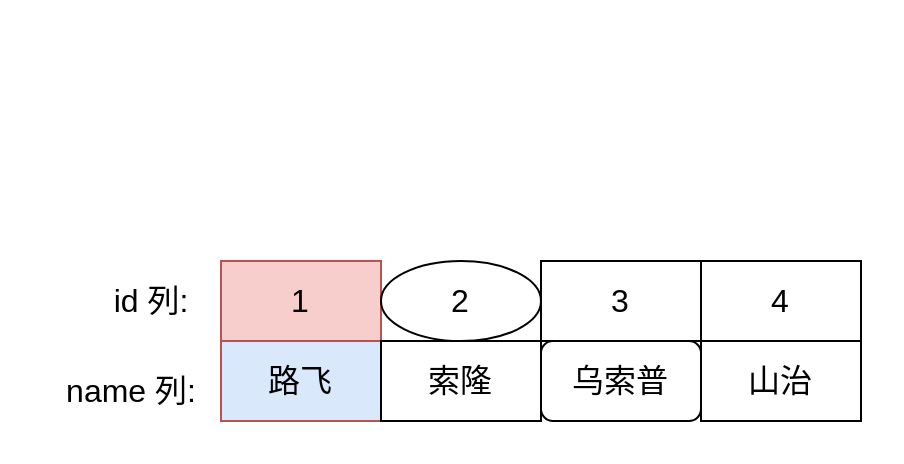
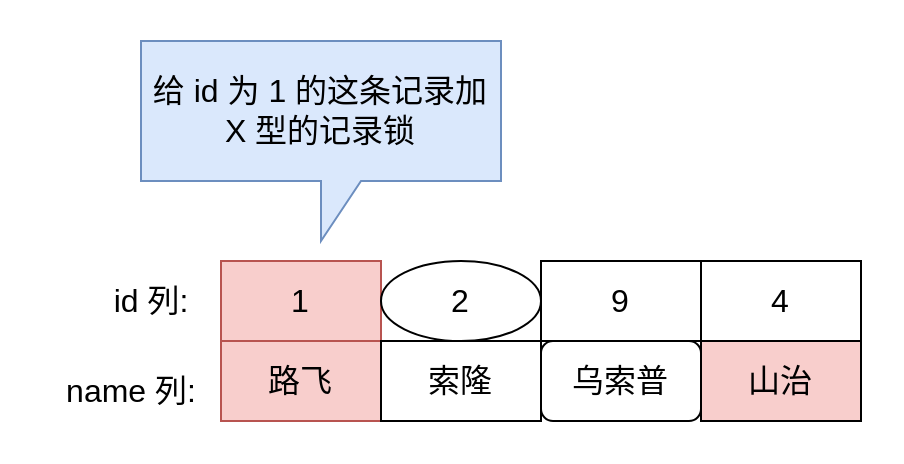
node "给 id 为 1 的这条记录加 X 型的记录锁": added
node "3": label "3" -> "9"
node "路飞": fillcolor #dae8fc -> #f8cecc
node "山治": fillcolor #ffffff -> #f8cecc
